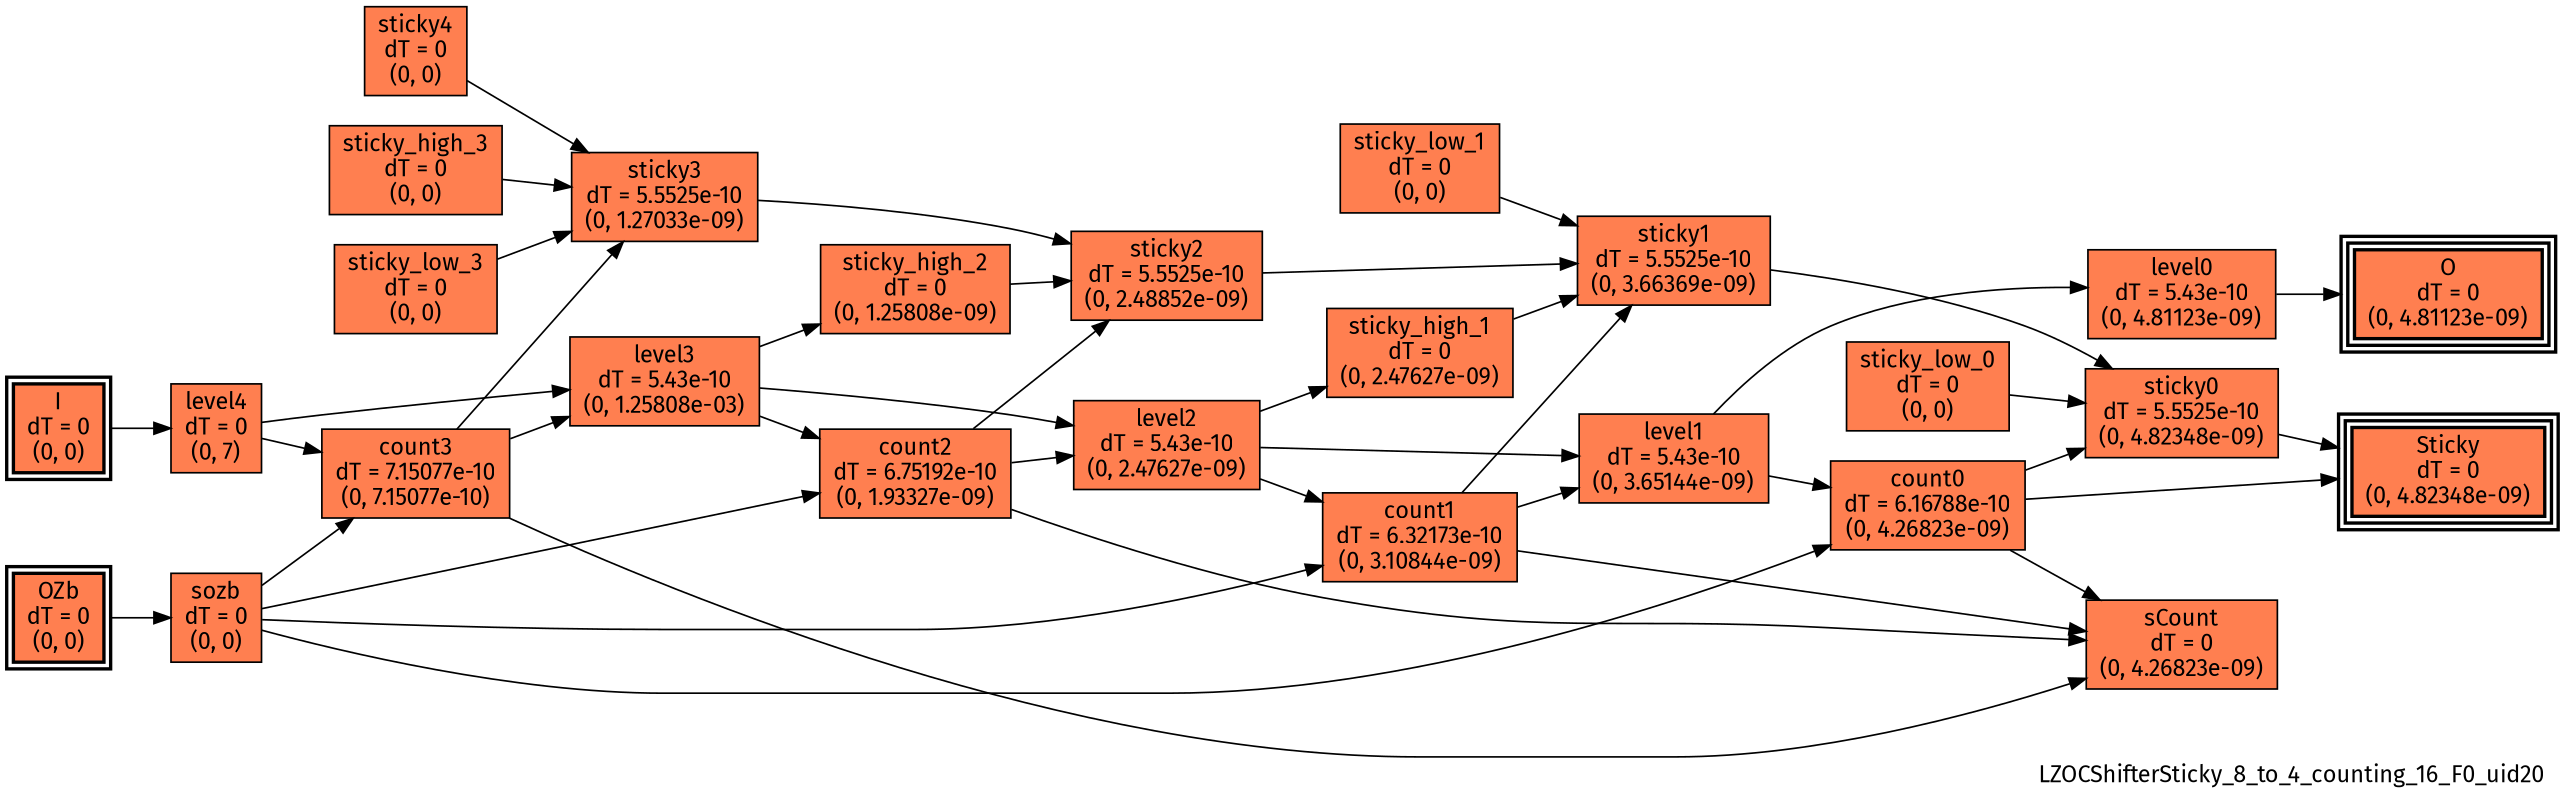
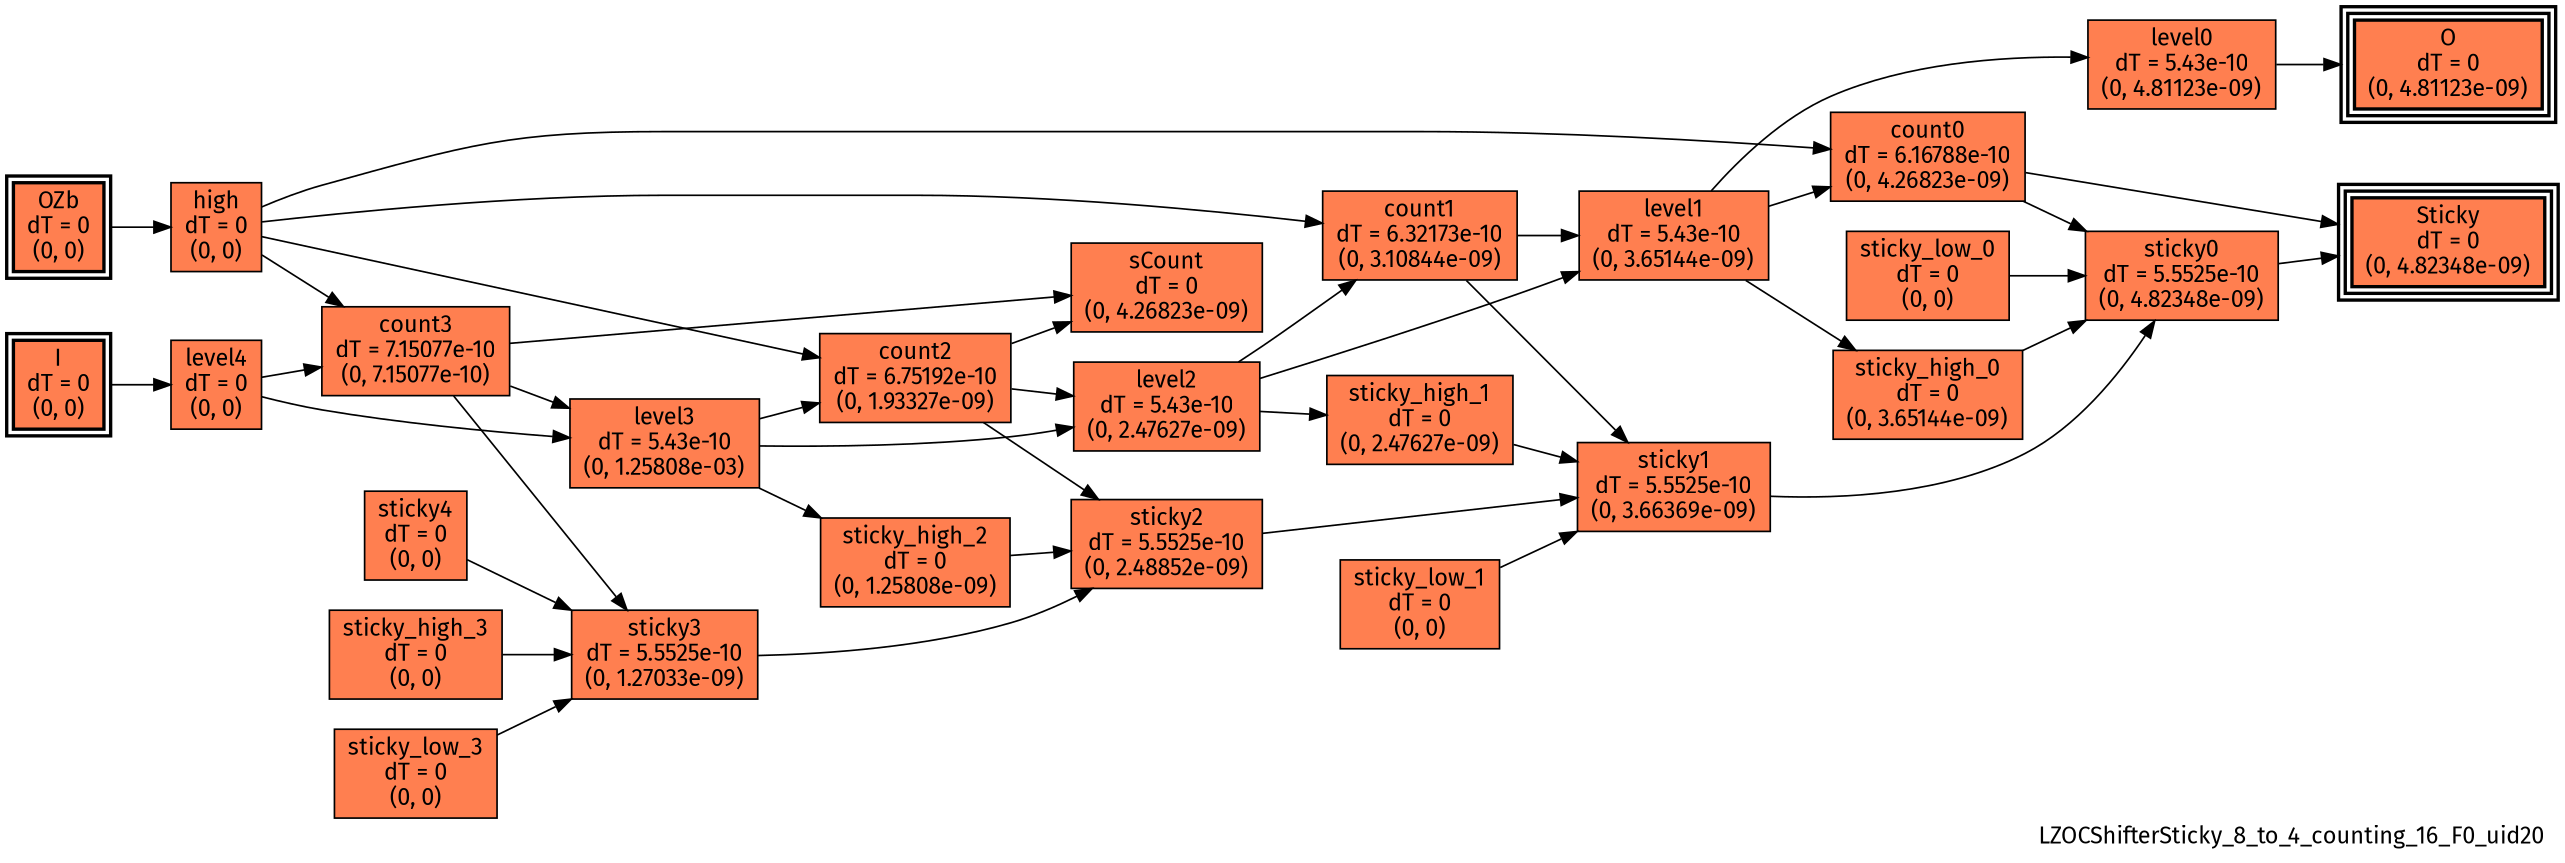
node "sticky_high_0 dT = 0 (0, 3.65144e-09)": added
node "level4 dT = 0 (0, 7)": label "level4 dT = 0 (0, 7)" -> "level4 dT = 0 (0, 0)"
edge "count0 dT = 6.16788e-10 (0, 4.26823e-09)" -> "sCount dT = 0 (0, 4.26823e-09)": removed
edge "count1 dT = 6.32173e-10 (0, 3.10844e-09)" -> "sCount dT = 0 (0, 4.26823e-09)": removed
node "sozb dT = 0 (0, 0)": label "sozb dT = 0 (0, 0)" -> "high dT = 0 (0, 0)"
